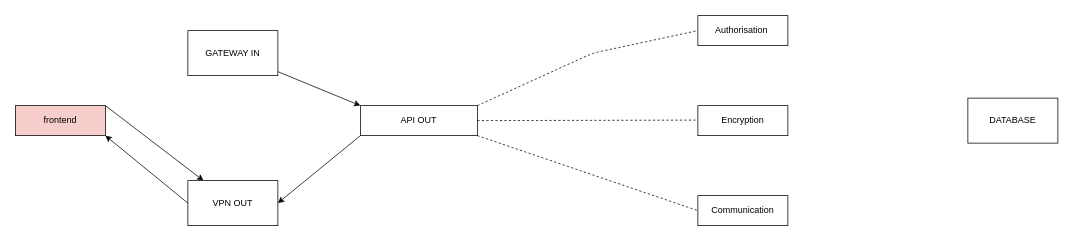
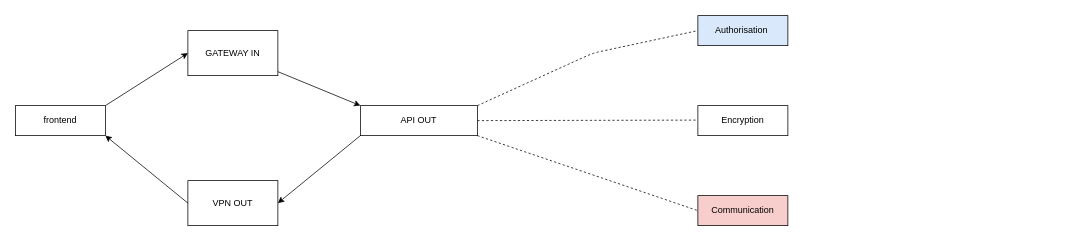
node "Authorisation": fillcolor #ffffff -> #dae8fc
node "frontend": fillcolor #f8cecc -> #ffffff
node "DATABASE": removed
edge "frontend" -> "VPN OUT": now "frontend" -> "GATEWAY IN"
node "Communication": fillcolor #ffffff -> #f8cecc
